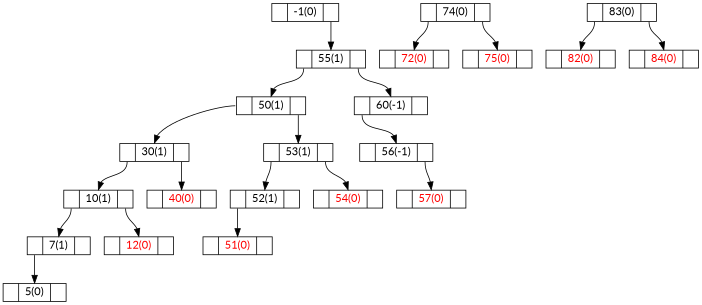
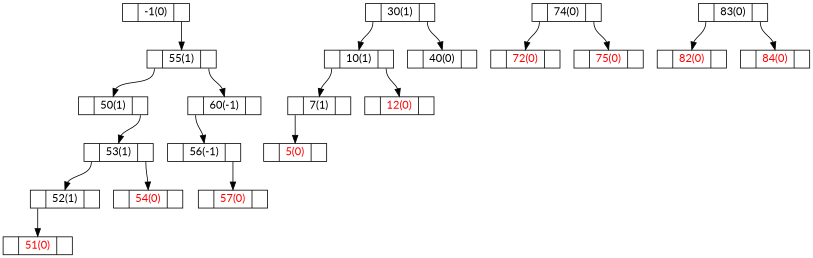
edge "50(1)" -> "30(1)": removed
node "40(0)": fontcolor red -> black
node "5(0)": fontcolor black -> red
